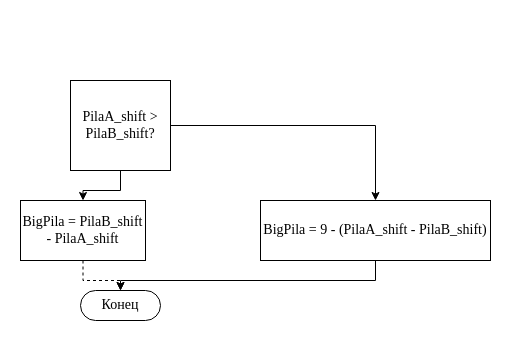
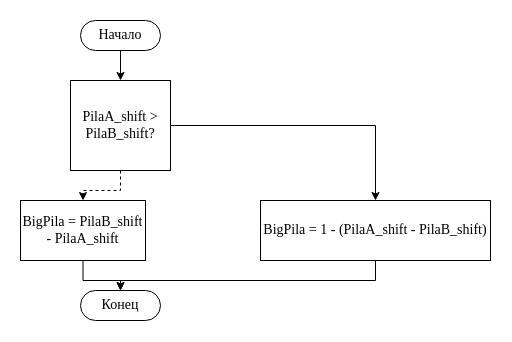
node "Начало": added
edge "Начало" -> "PilaA_shift > PilaB_shift?": added
edge "PilaA_shift > PilaB_shift?" -> "BigPila = PilaB_shift - PilaA_shift": style solid -> dashed
node "BigPila = 9 - (PilaA_shift - PilaB_shift)": label "BigPila = 9 - (PilaA_shift - PilaB_shift)" -> "BigPila = 1 - (PilaA_shift - PilaB_shift)"
edge "BigPila = PilaB_shift - PilaA_shift" -> "Конец": style dashed -> solid
